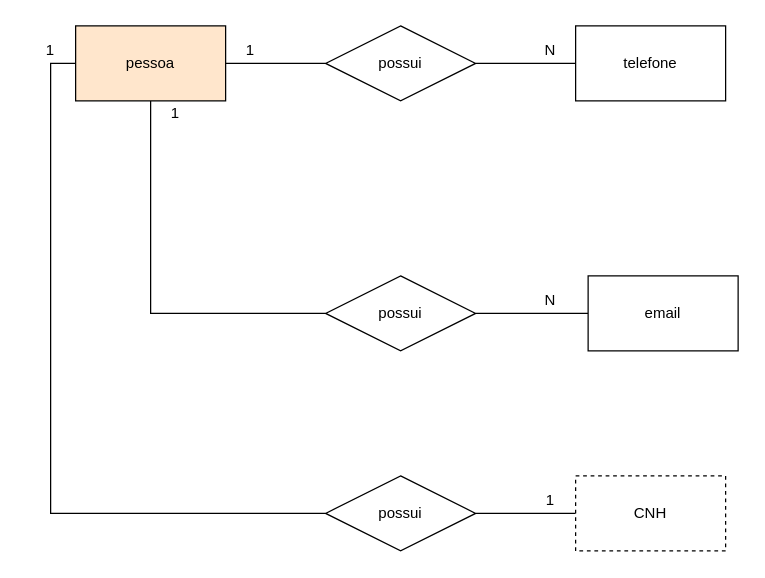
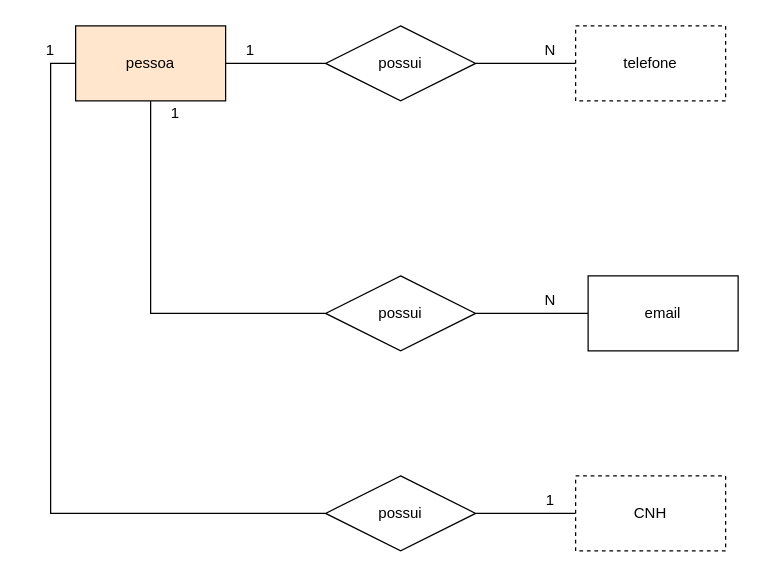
node "telefone": style solid -> dashed
